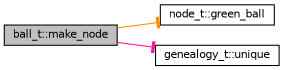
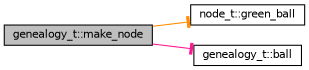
node "ball_t::make_node": label "ball_t::make_node" -> "genealogy_t::make_node"
node "genealogy_t::unique": label "genealogy_t::unique" -> "genealogy_t::ball"
